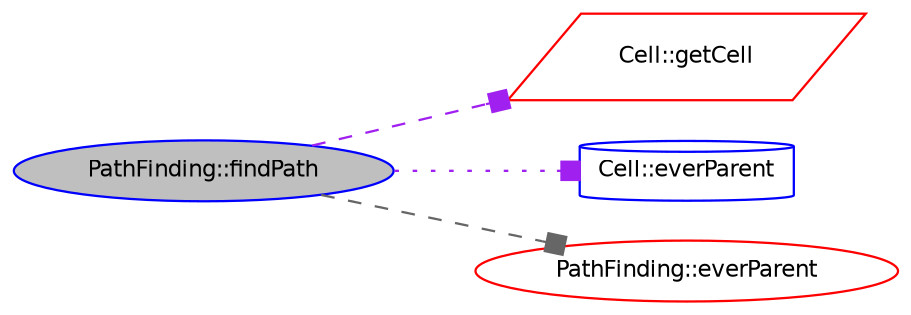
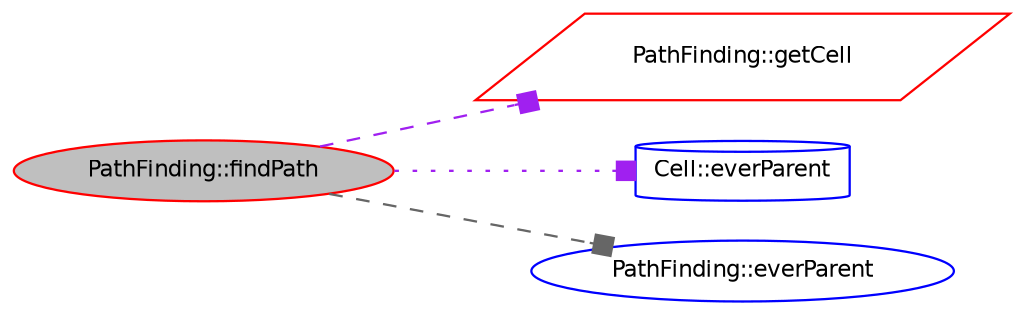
node "Cell::getCell": label "Cell::getCell" -> "PathFinding::getCell"
node "PathFinding::findPath": color blue -> red
node "PathFinding::everParent": color red -> blue
